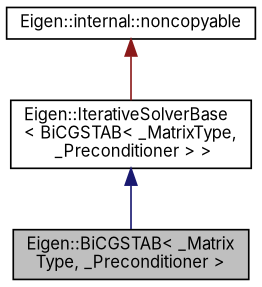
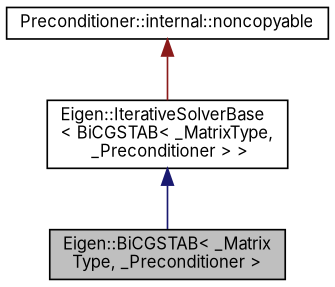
node "Eigen::internal::noncopyable": label "Eigen::internal::noncopyable" -> "Preconditioner::internal::noncopyable"
